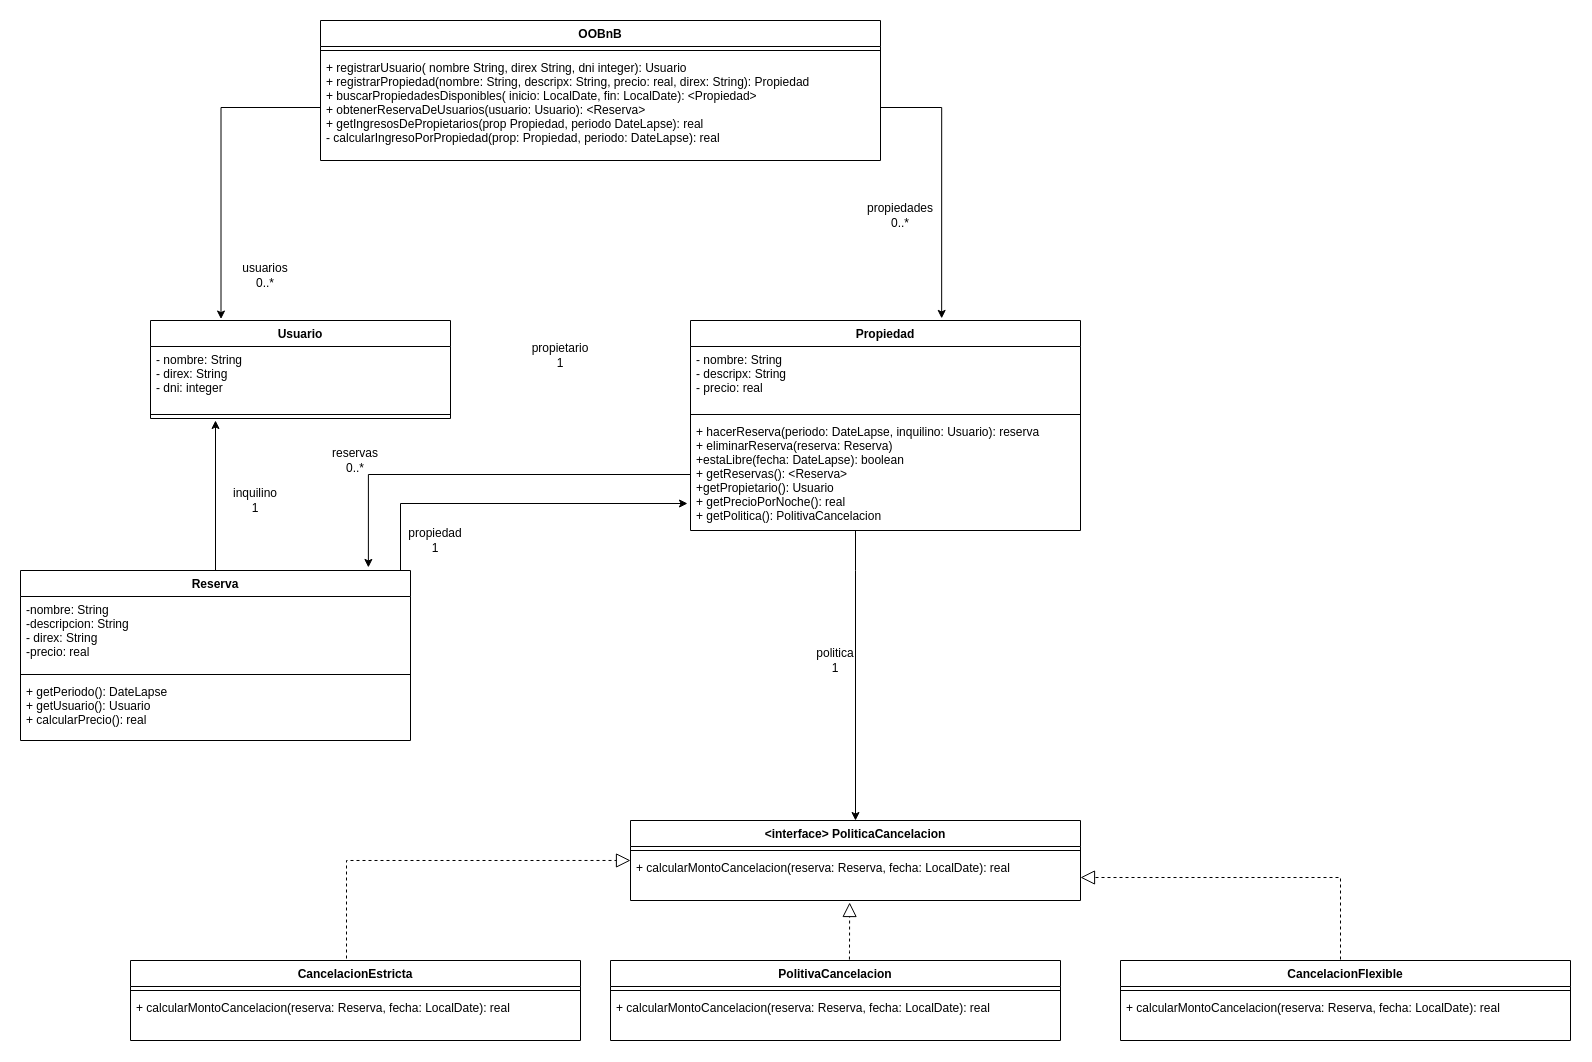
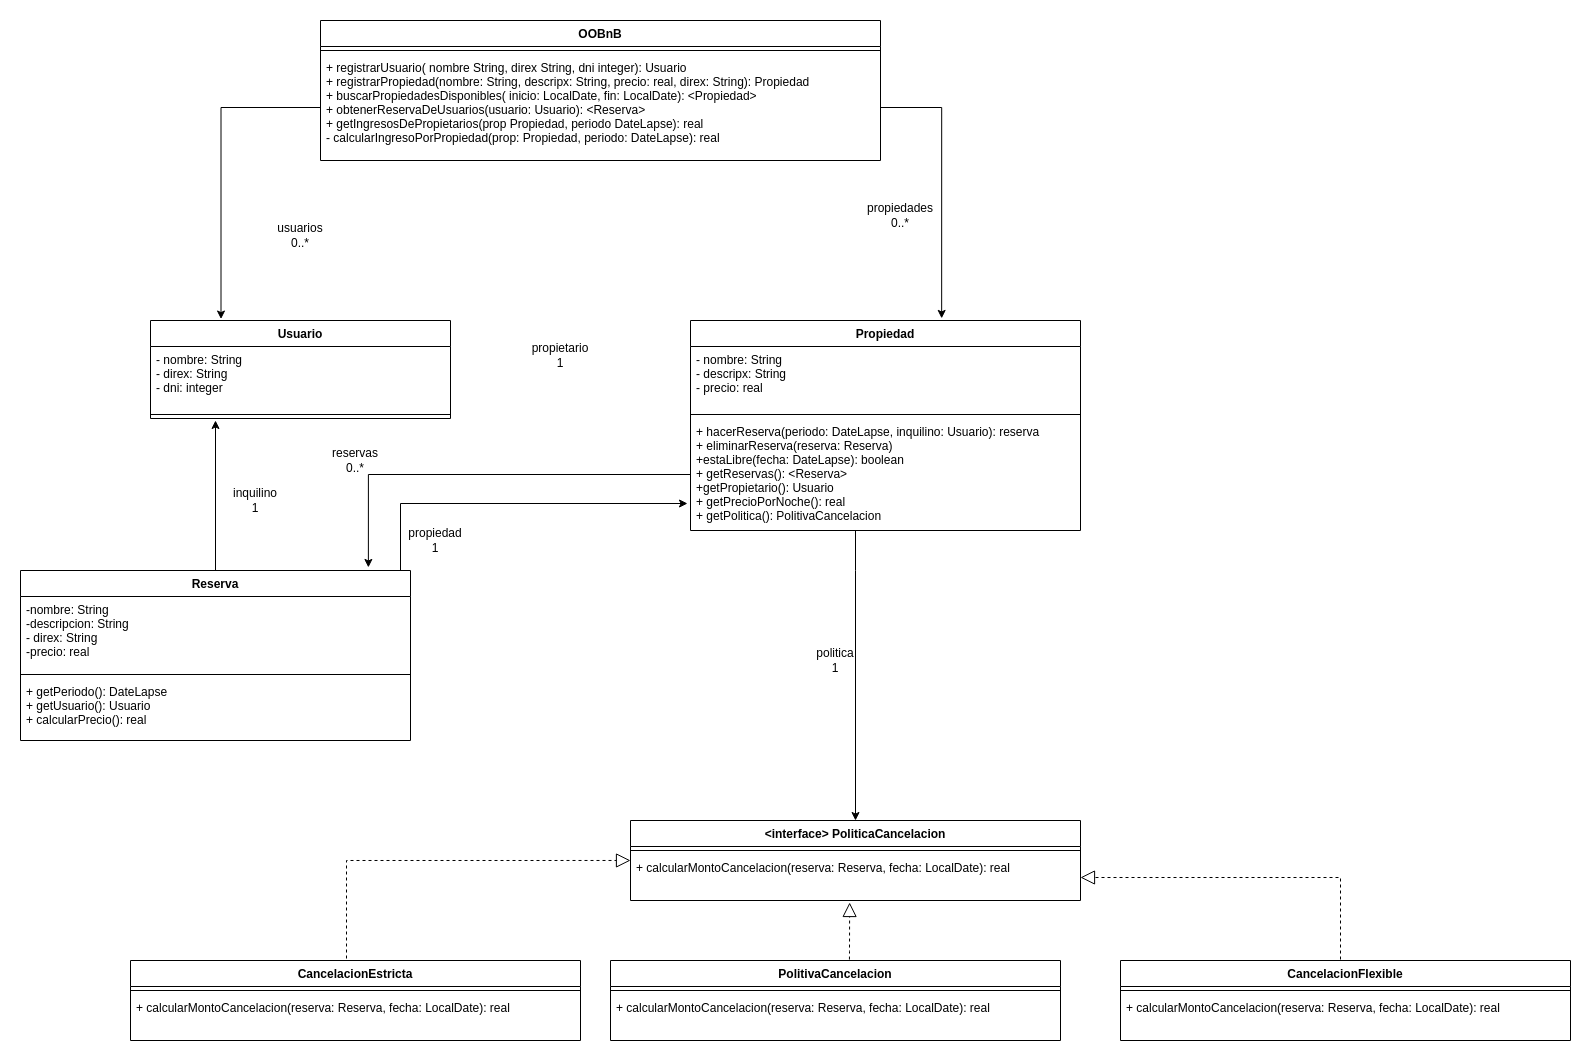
node "usuarios 0..*": moved (266, 276) -> (301, 236)
